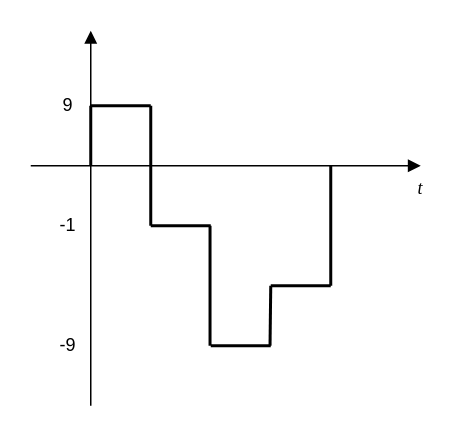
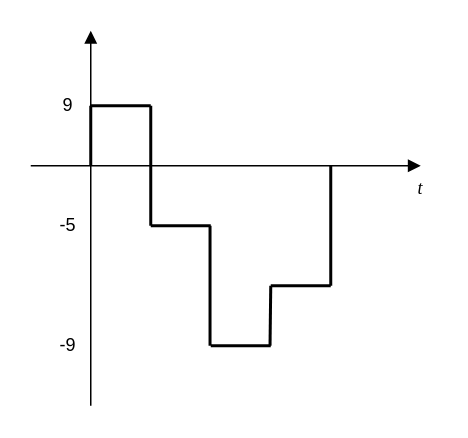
node "-1": label "-1" -> "-5"
